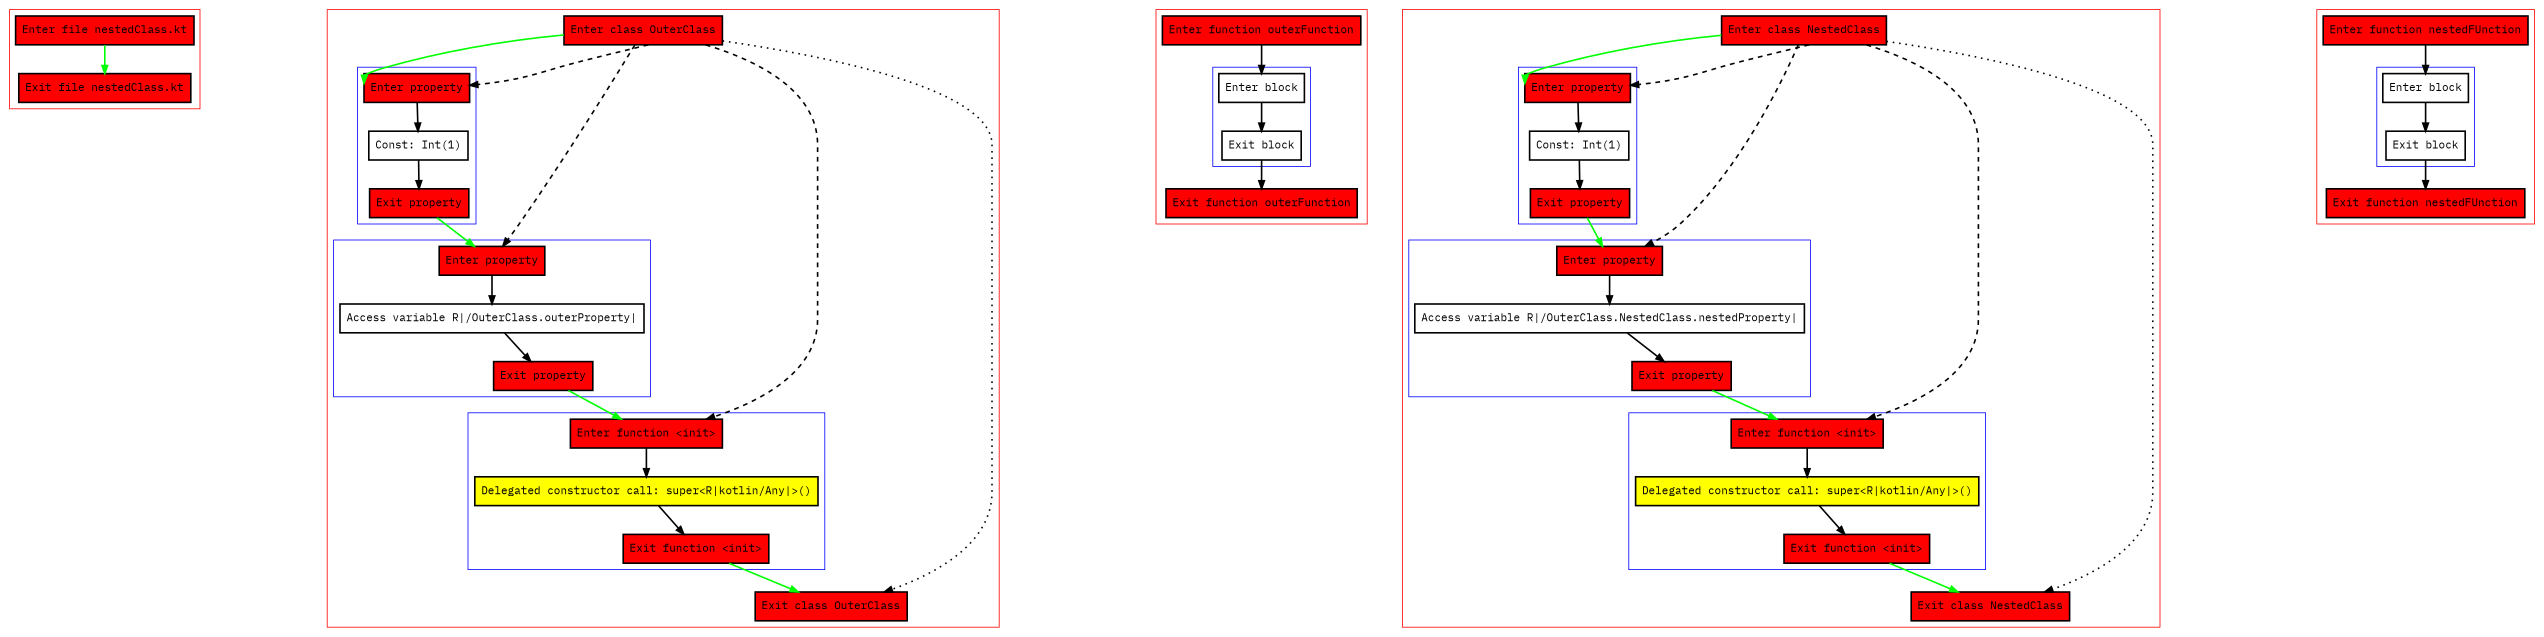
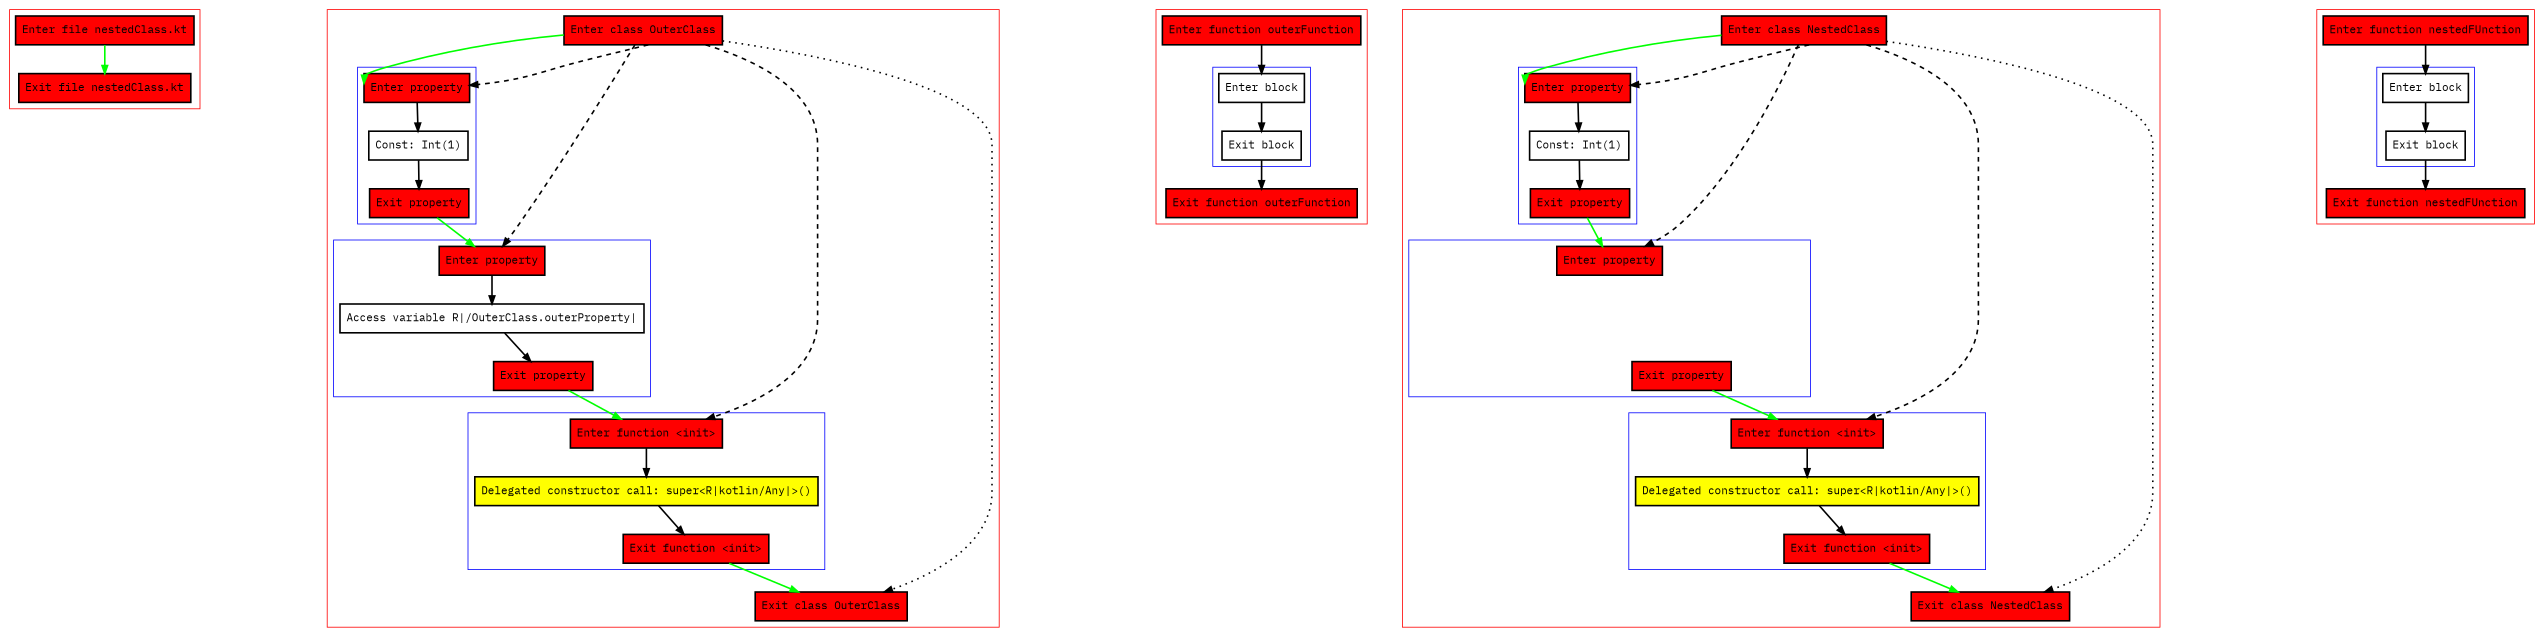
node "Access variable R|/OuterClass.NestedClass.nestedProperty|": removed
